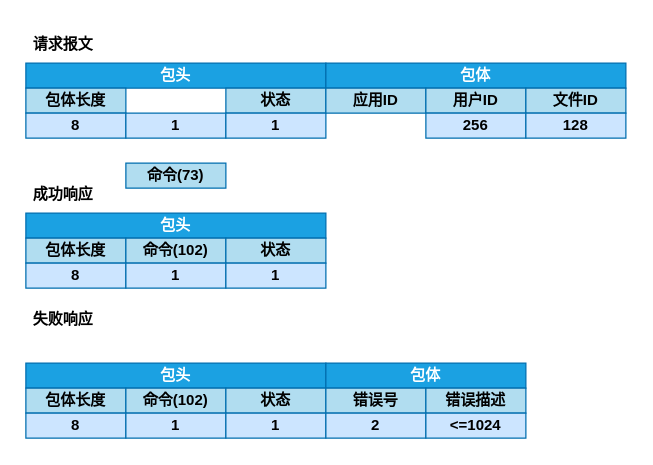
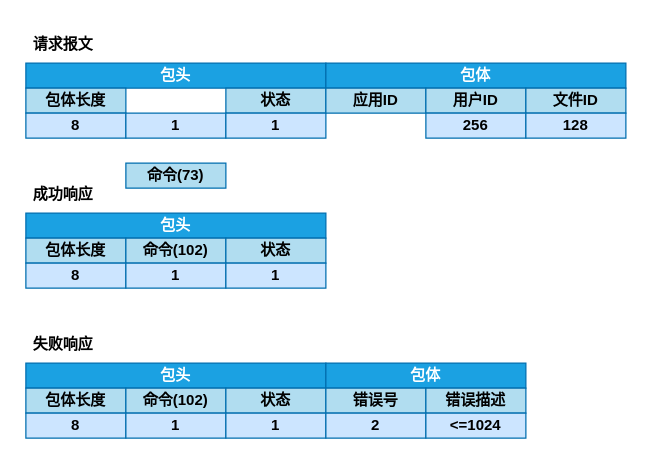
node "失败响应": moved (63, 319) -> (63, 344)
